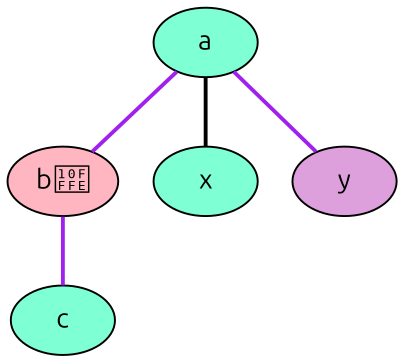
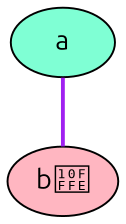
node "x": removed
node "y": removed
node "c": removed
